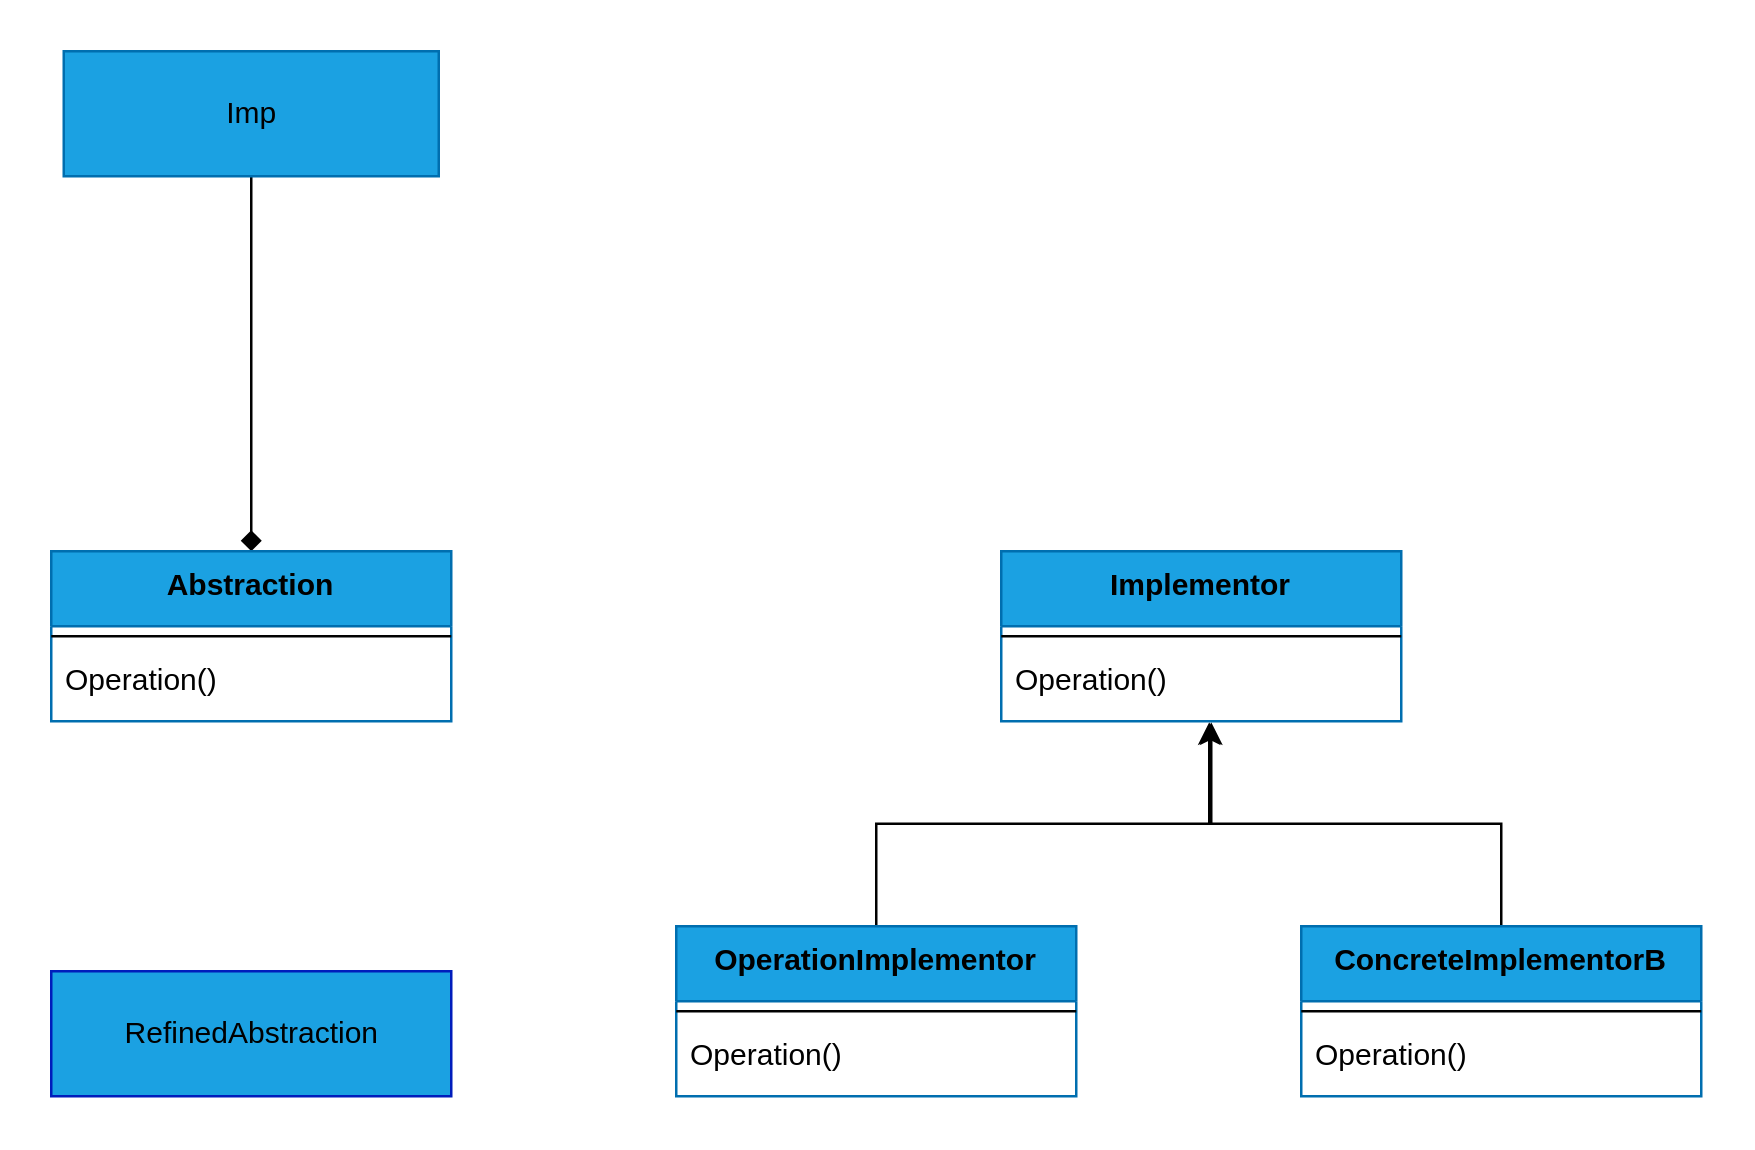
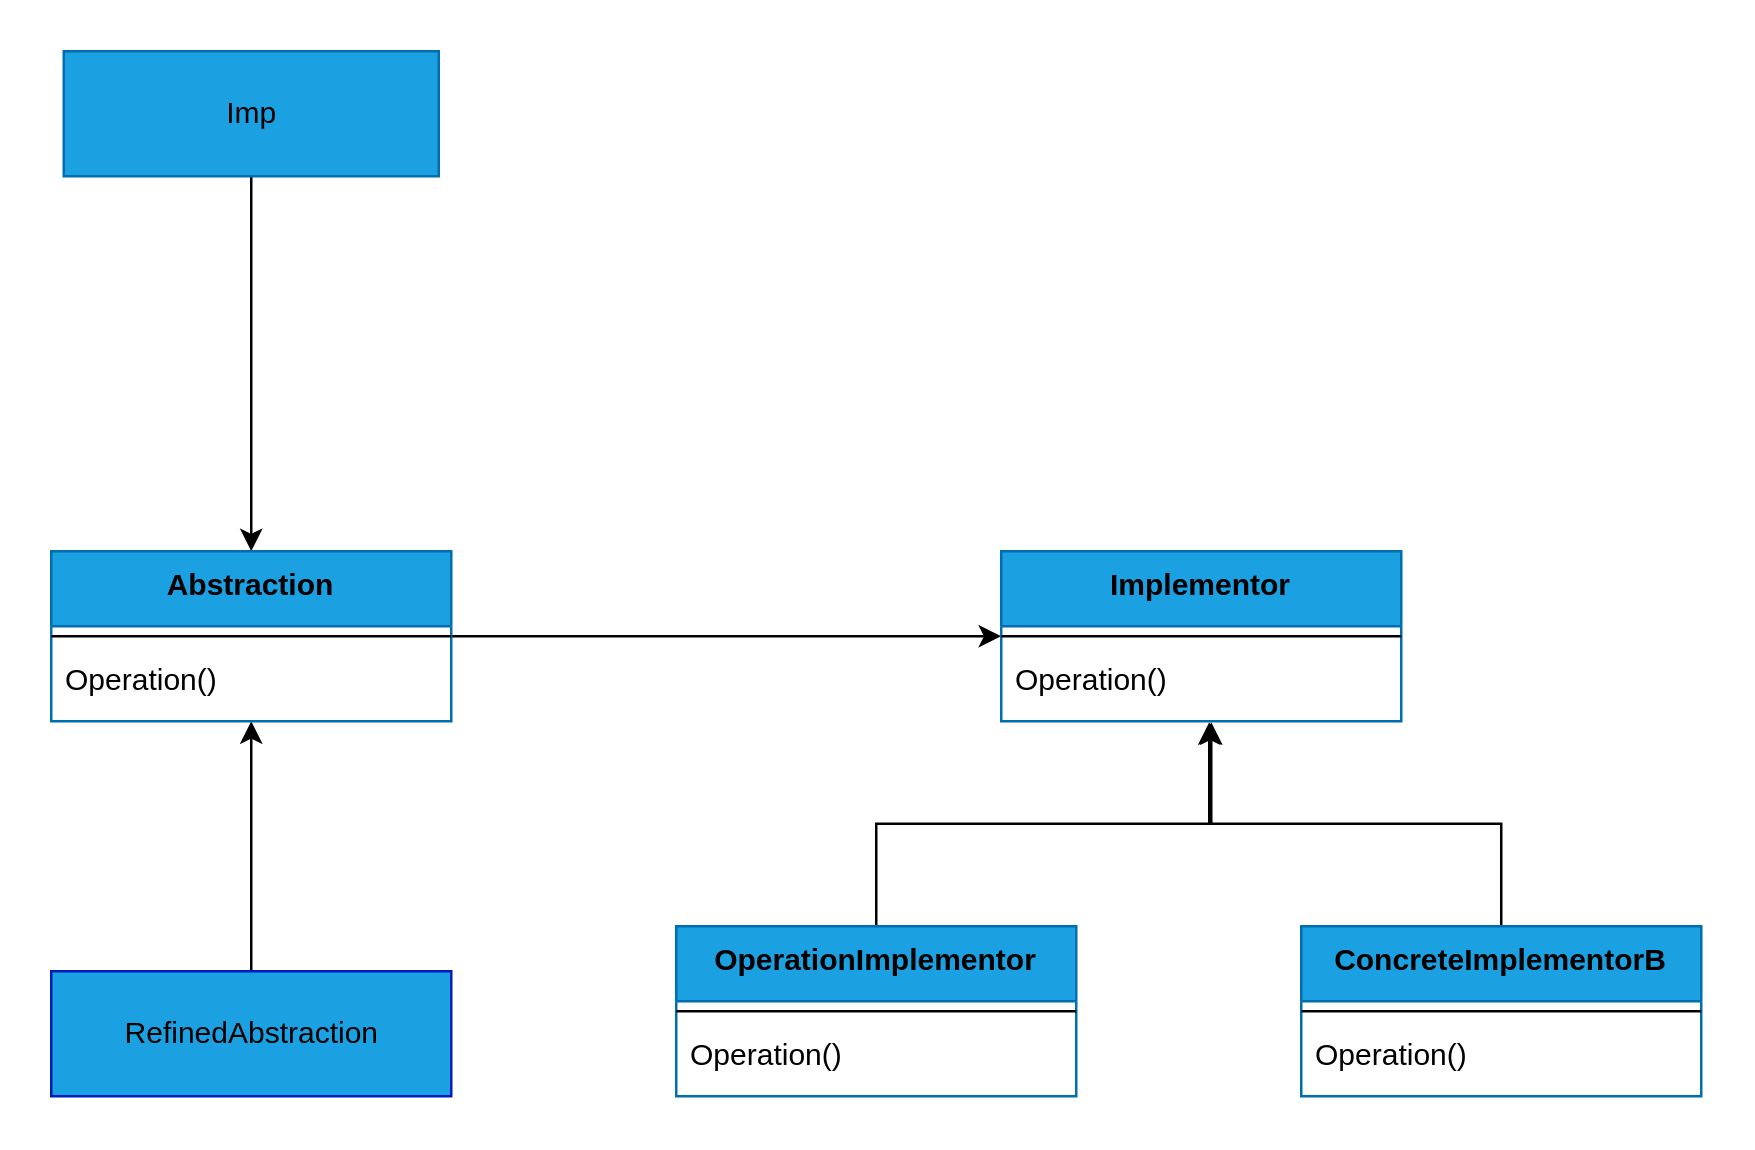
edge "Imp" -> "Abstraction": arrowhead diamond -> classic
edge "Abstraction" -> "Implementor": added
edge "RefinedAbstraction" -> "Abstraction": added
